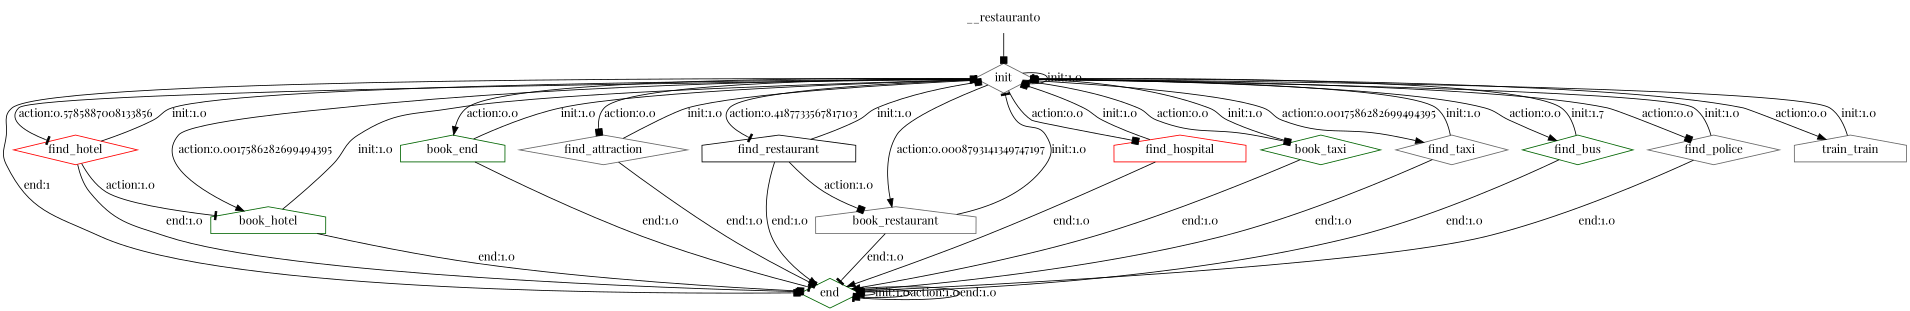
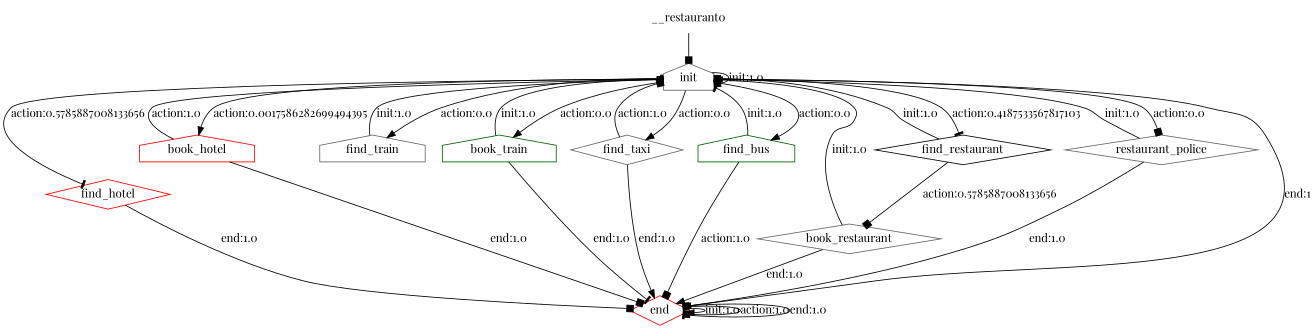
node "init": shape diamond -> house
edge "find_hotel" -> "init": removed, label "init:1.0"
edge "init" -> "end": arrowhead box -> normal
edge "init" -> "find_hotel": label "action:0.5785887008133856" -> "action:0.5785887008133656"
edge "init" -> "find_restaurant": label "action:0.4187733567817103" -> "action:0.4187533567817103"
edge "init" -> "find_taxi": label "action:0.0017586282699494395" -> "action:0.0"
edge "find_taxi" -> "init": label "init:1.0" -> "action:1.0"
edge "find_bus" -> "init": label "init:1.7" -> "init:1.0"
edge "init" -> "book_restaurant": removed, label "action:0.0008793141349747197"
edge "book_hotel" -> "init": label "init:1.0" -> "action:1.0"
node "book_end": label "book_end" -> "book_train"
node "find_attraction": removed
node "find_restaurant": shape house -> diamond
node "find_hospital": removed
node "book_taxi": removed
node "find_bus": shape diamond -> house
node "find_police": label "find_police" -> "restaurant_police"
node "train_train": label "train_train" -> "find_train"
edge "find_restaurant" -> "book_restaurant": label "action:1.0" -> "action:0.5785887008133656"
edge "find_hotel" -> "book_hotel": removed, label "action:1.0"
node "book_hotel": color darkgreen -> red
node "book_restaurant": shape house -> diamond
edge "find_bus" -> "end": label "end:1.0" -> "action:1.0"
edge "find_restaurant" -> "end": removed, label "end:1.0"
edge "book_restaurant" -> "end": arrowhead tee -> normal
node "end": color darkgreen -> red
